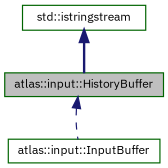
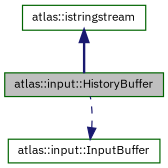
node "std::istringstream": label "std::istringstream" -> "atlas::istringstream"
edge "atlas::input::InputBuffer" -> "atlas::input::HistoryBuffer": reversed
